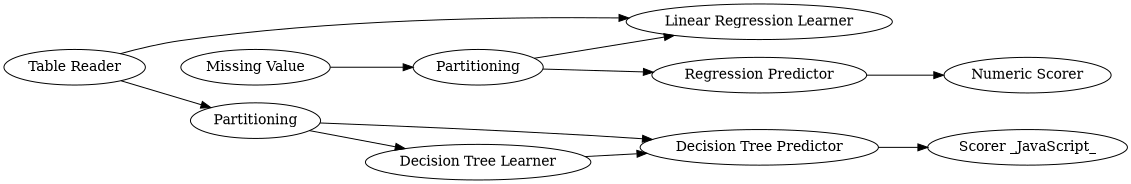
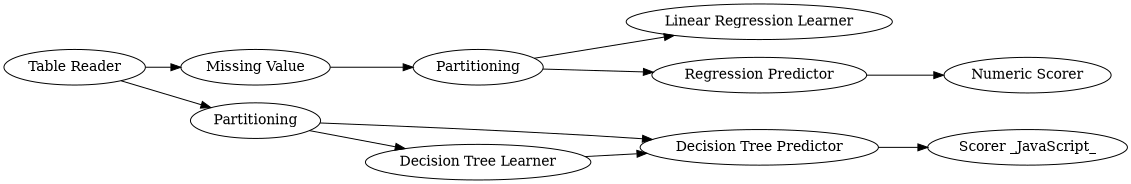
edge "Table Reader" -> "Linear Regression Learner": now "Table Reader" -> "Missing Value"
